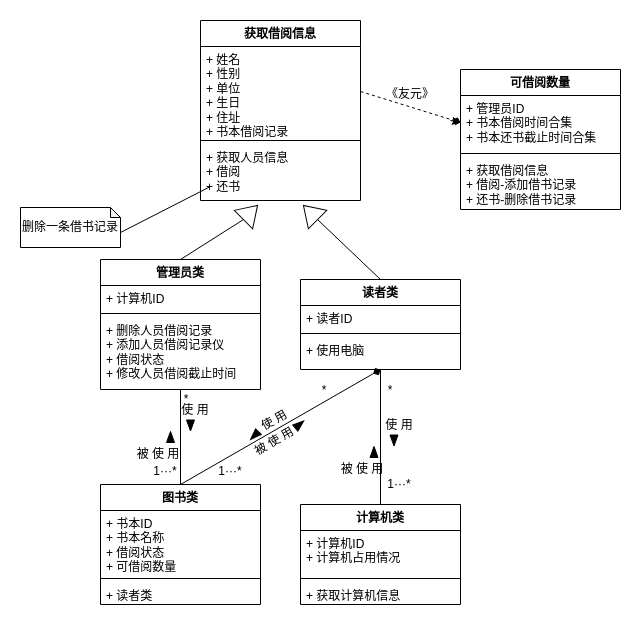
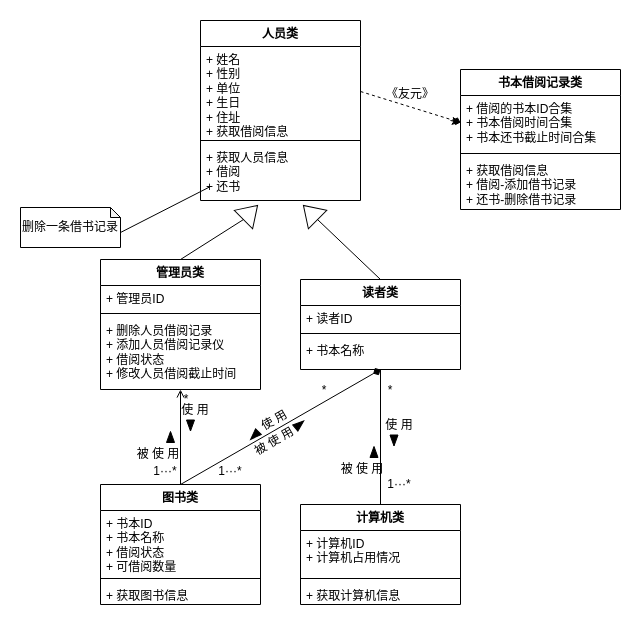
node "获取借阅信息": label "获取借阅信息" -> "人员类"
node "可借阅数量": label "可借阅数量" -> "书本借阅记录类"
node "+ 姓名 + 性别 + 单位 + 生日 + 住址 + 书本借阅记录": label "+ 姓名 + 性别 + 单位 + 生日 + 住址 + 书本借阅记录" -> "+ 姓名 + 性别 + 单位 + 生日 + 住址 + 获取借阅信息"
node "+ 管理员ID + 书本借阅时间合集 + 书本还书截止时间合集": label "+ 管理员ID + 书本借阅时间合集 + 书本还书截止时间合集" -> "+ 借阅的书本ID合集 + 书本借阅时间合集 + 书本还书截止时间合集"
node "+ 计算机ID": label "+ 计算机ID" -> "+ 管理员ID"
node "+ 使用电脑": label "+ 使用电脑" -> "+ 书本名称"
edge "+ 删除人员借阅记录 + 添加人员借阅记录仪 + 借阅状态+ 修改人员借阅截止时间" -- "图书类": arrowhead none -> open
node "+ 读者类": label "+ 读者类" -> "+ 获取图书信息"
